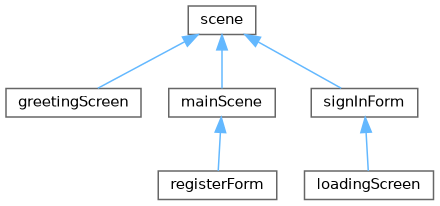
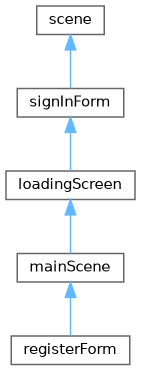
edge "mainScene" -> "scene": now "mainScene" -> "loadingScreen"
node "greetingScreen": removed
